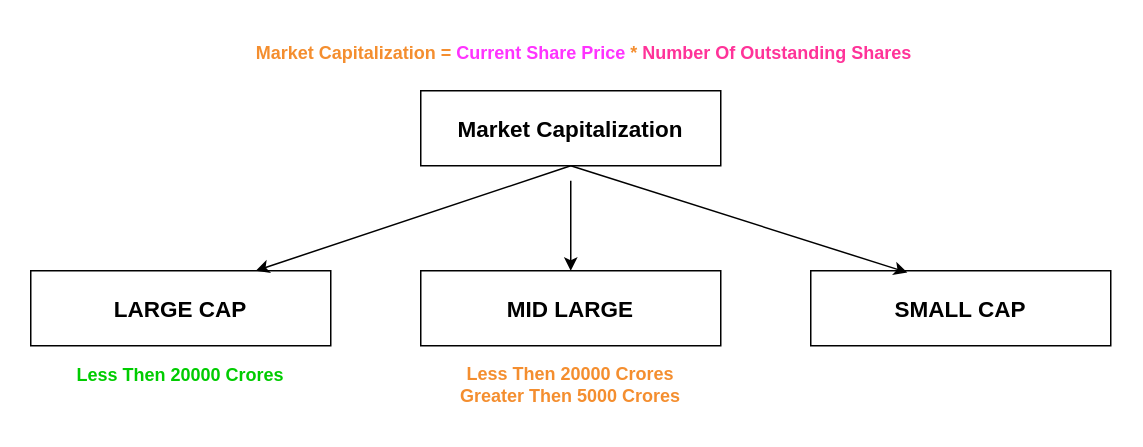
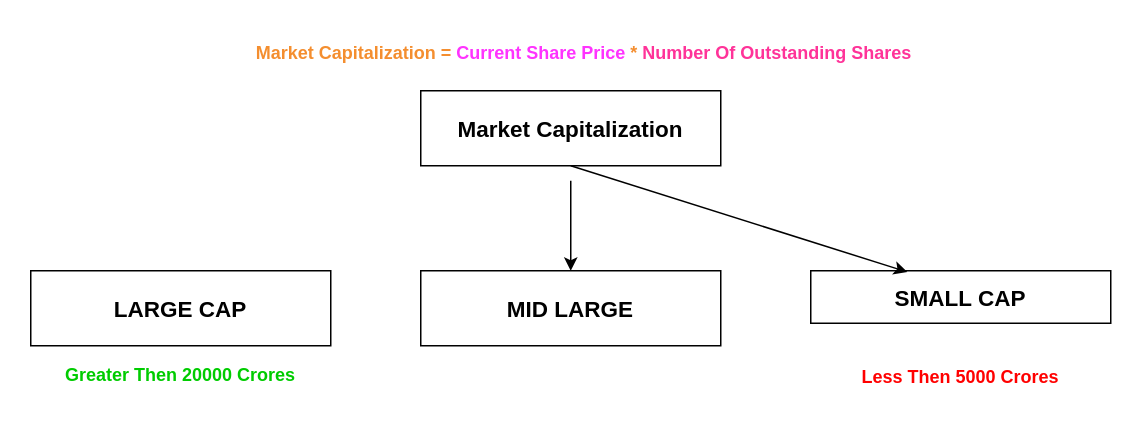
edge "Market Capitalization" -> "LARGE CAP": removed
node "SMALL CAP": size 300x75 -> 300x53
node "Less Then 20000 Crores": label "Less Then 20000 Crores" -> "Greater Then 20000 Crores"
node "Less Then 5000 Crores": added
node "Less Then 20000 Crores Greater Then 5000 Crores": removed
